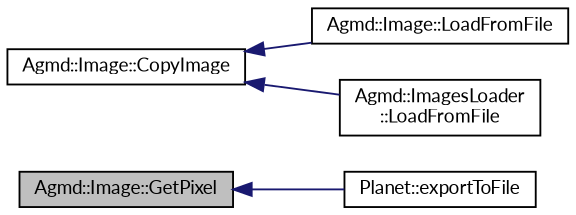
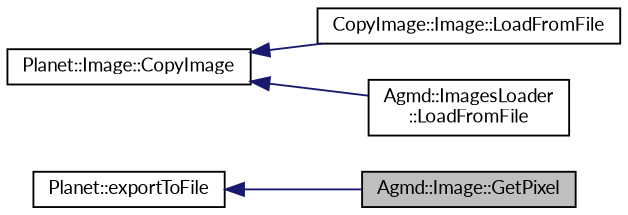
node "Agmd::Image::LoadFromFile": label "Agmd::Image::LoadFromFile" -> "CopyImage::Image::LoadFromFile"
node "Agmd::Image::CopyImage": label "Agmd::Image::CopyImage" -> "Planet::Image::CopyImage"
edge "Planet::exportToFile" -> "Agmd::Image::GetPixel": reversed
